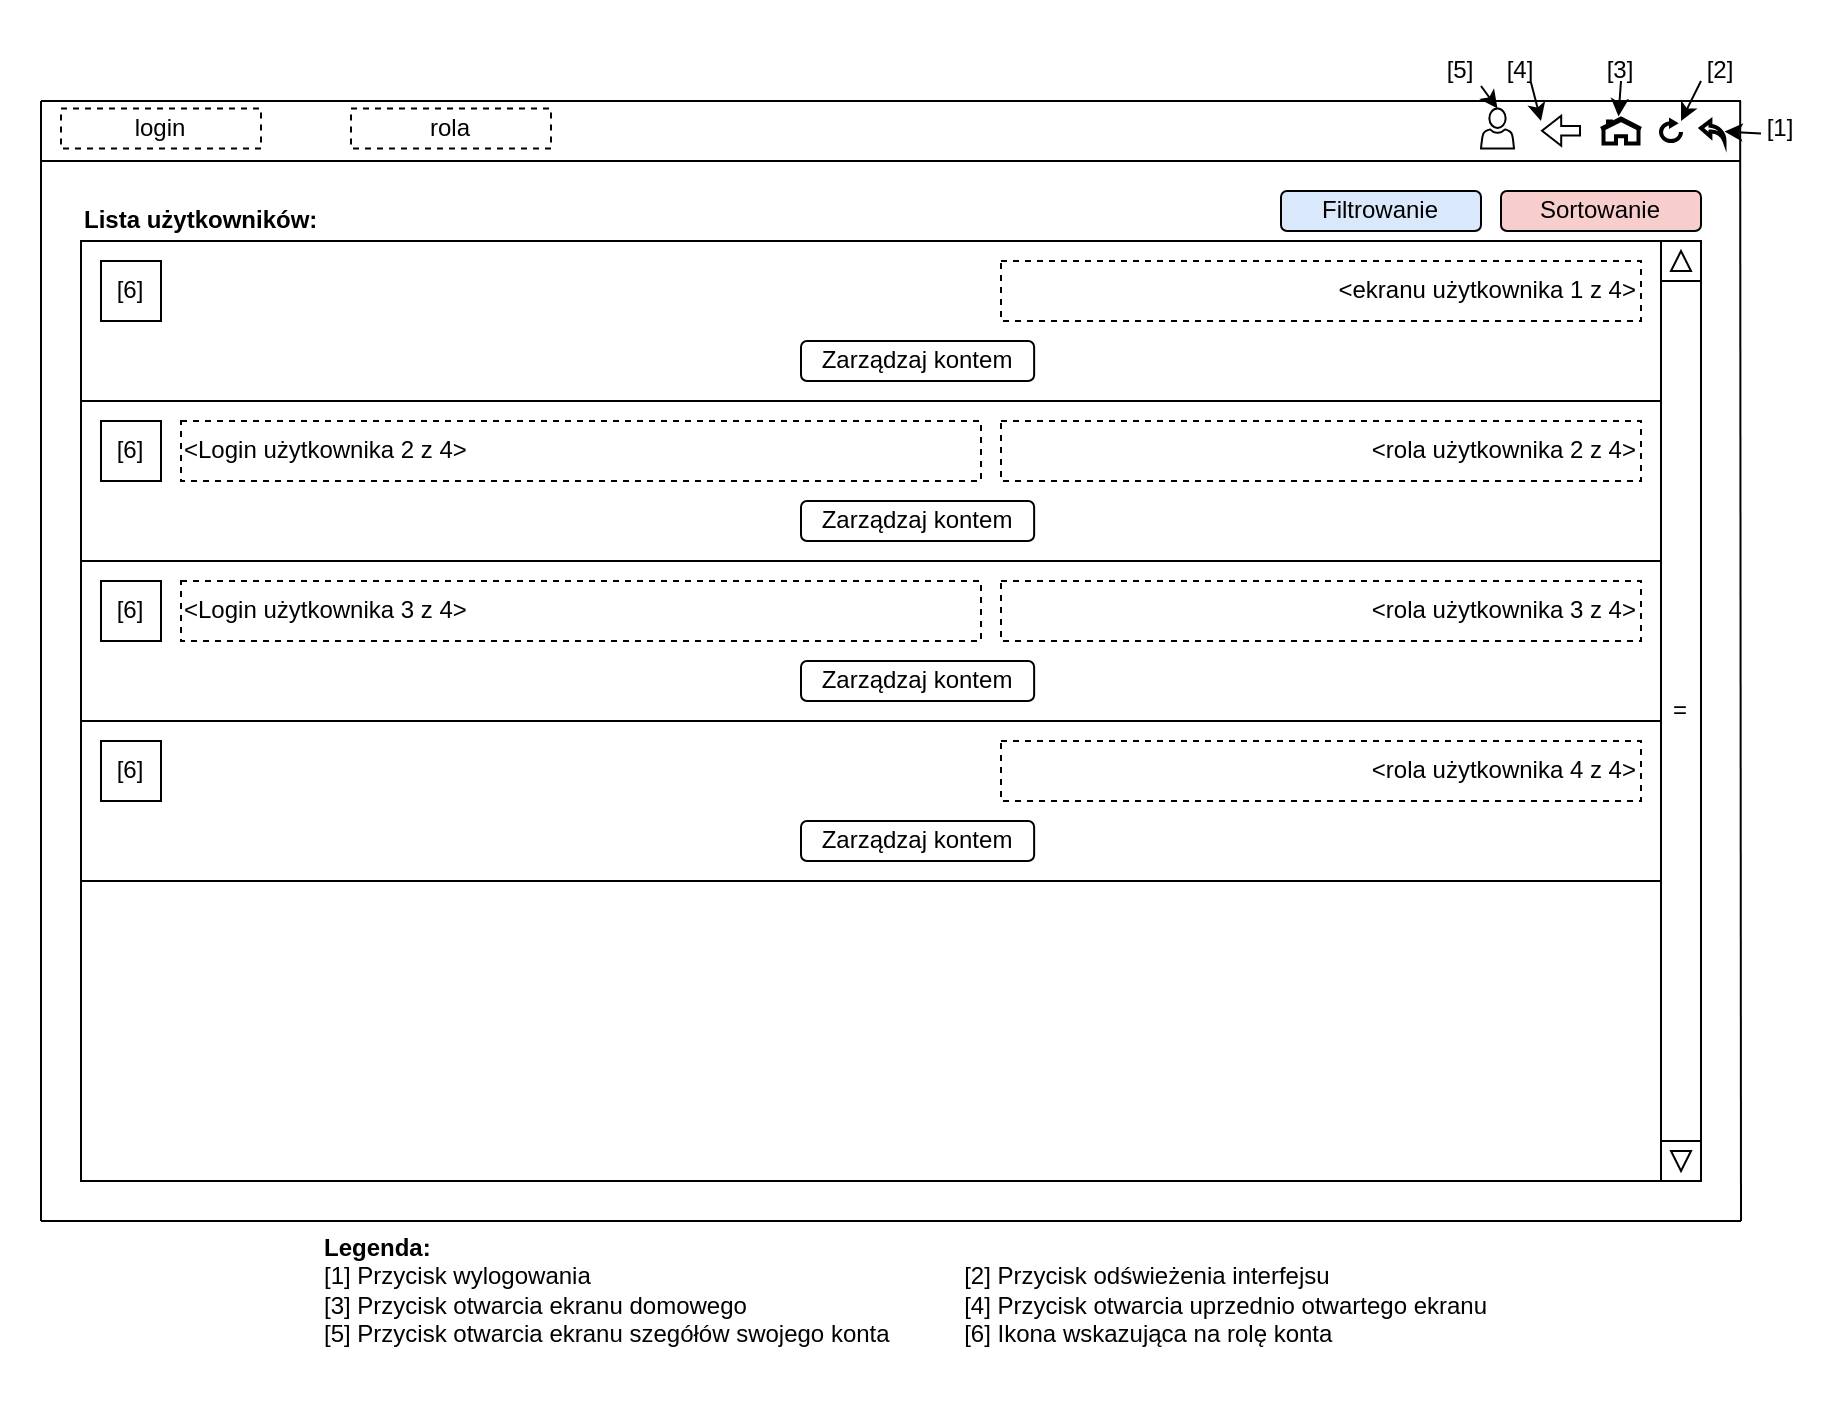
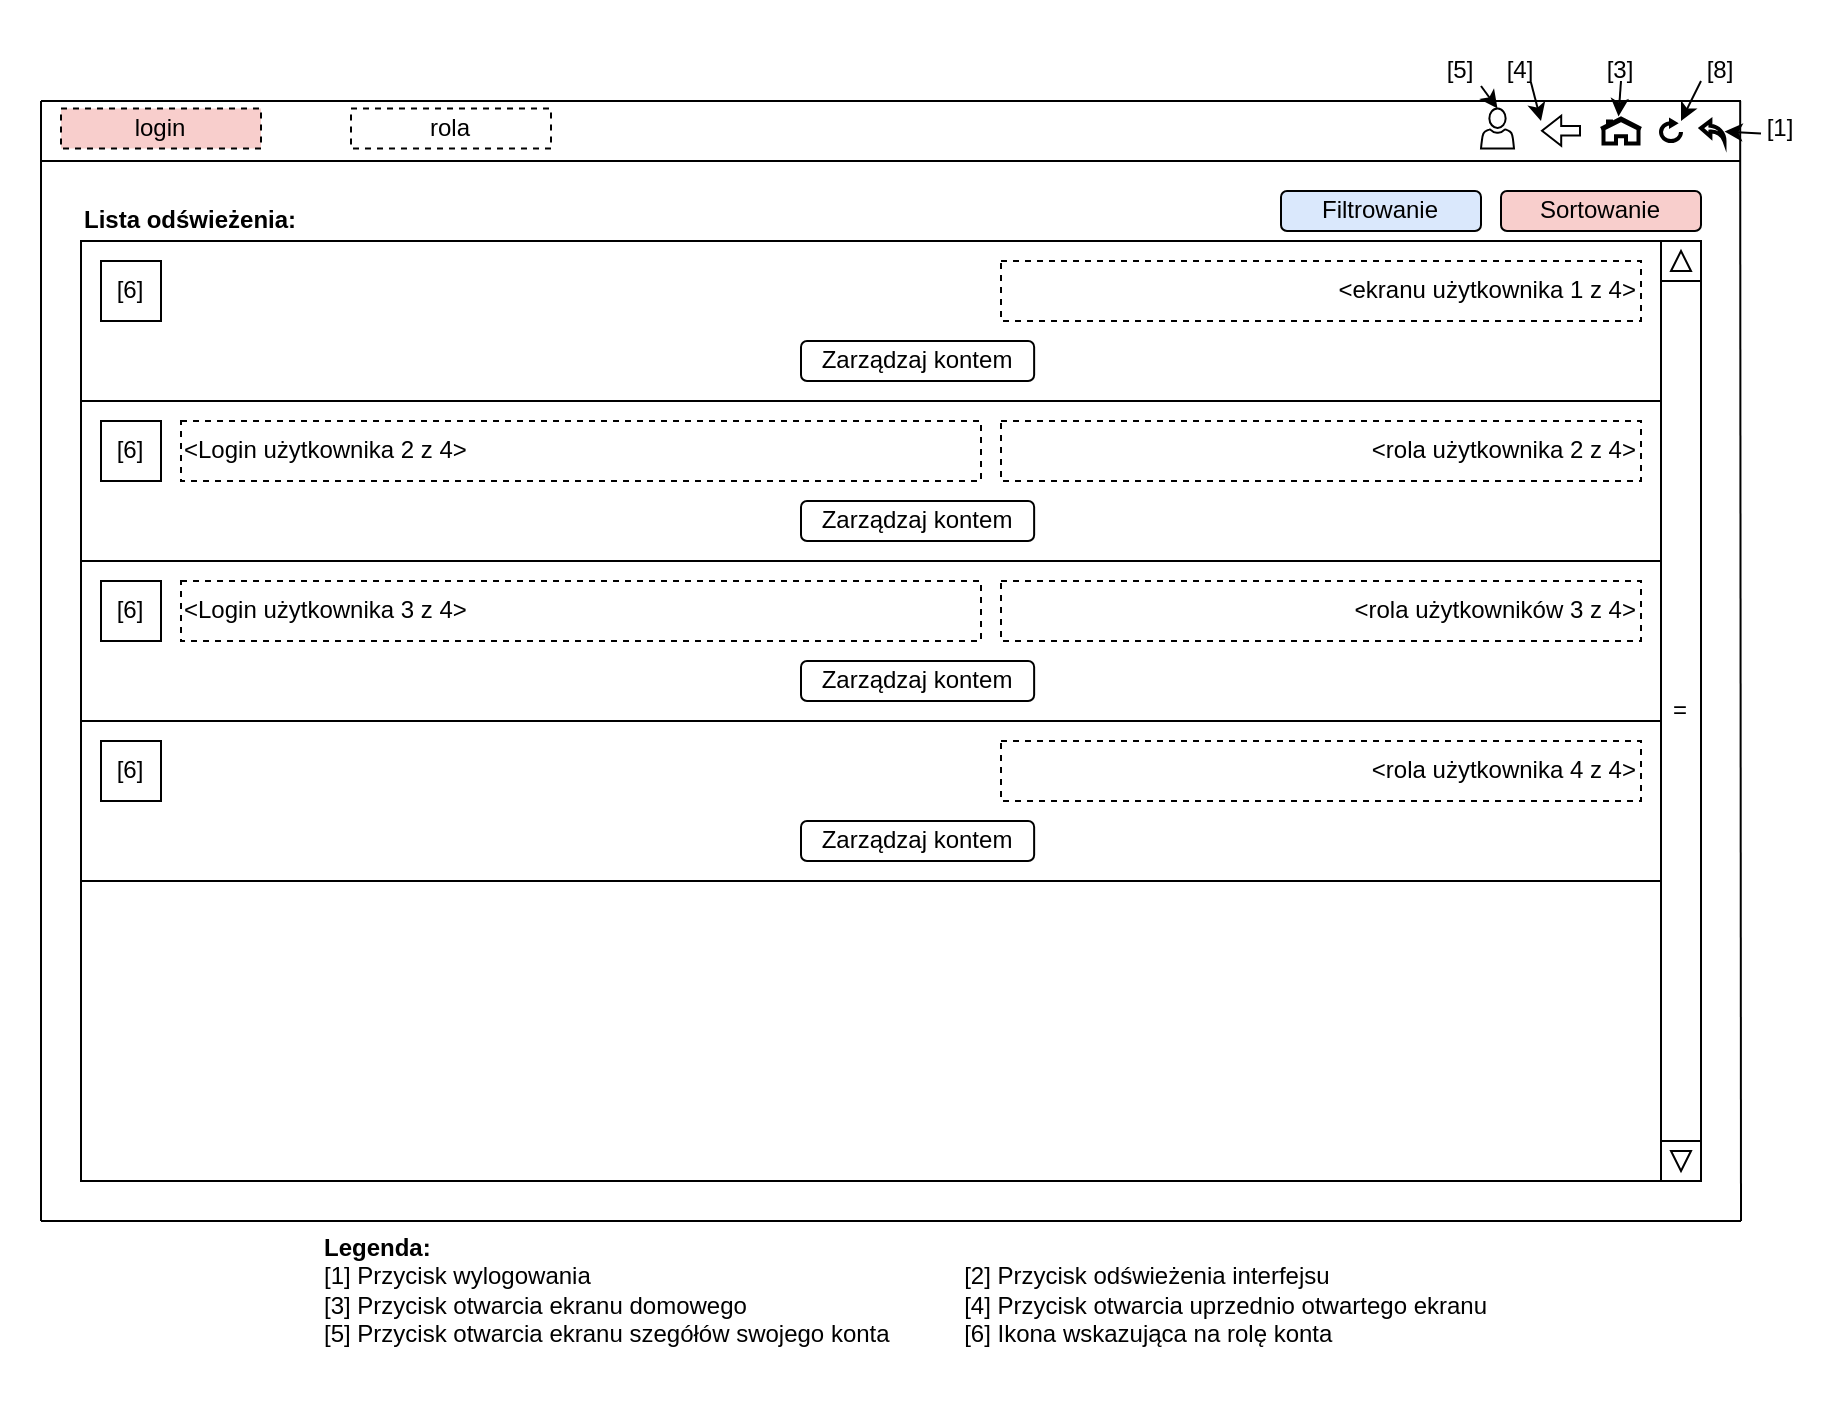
node "[2]": label "[2]" -> "[8]"
node "login": fillcolor #ffffff -> #f8cecc
node "Lista użytkowników:": label "Lista użytkowników:" -> "Lista odświeżenia:"
node "<rola użytkownika 3 z 4>": label "<rola użytkownika 3 z 4>" -> "<rola użytkowników 3 z 4>"
